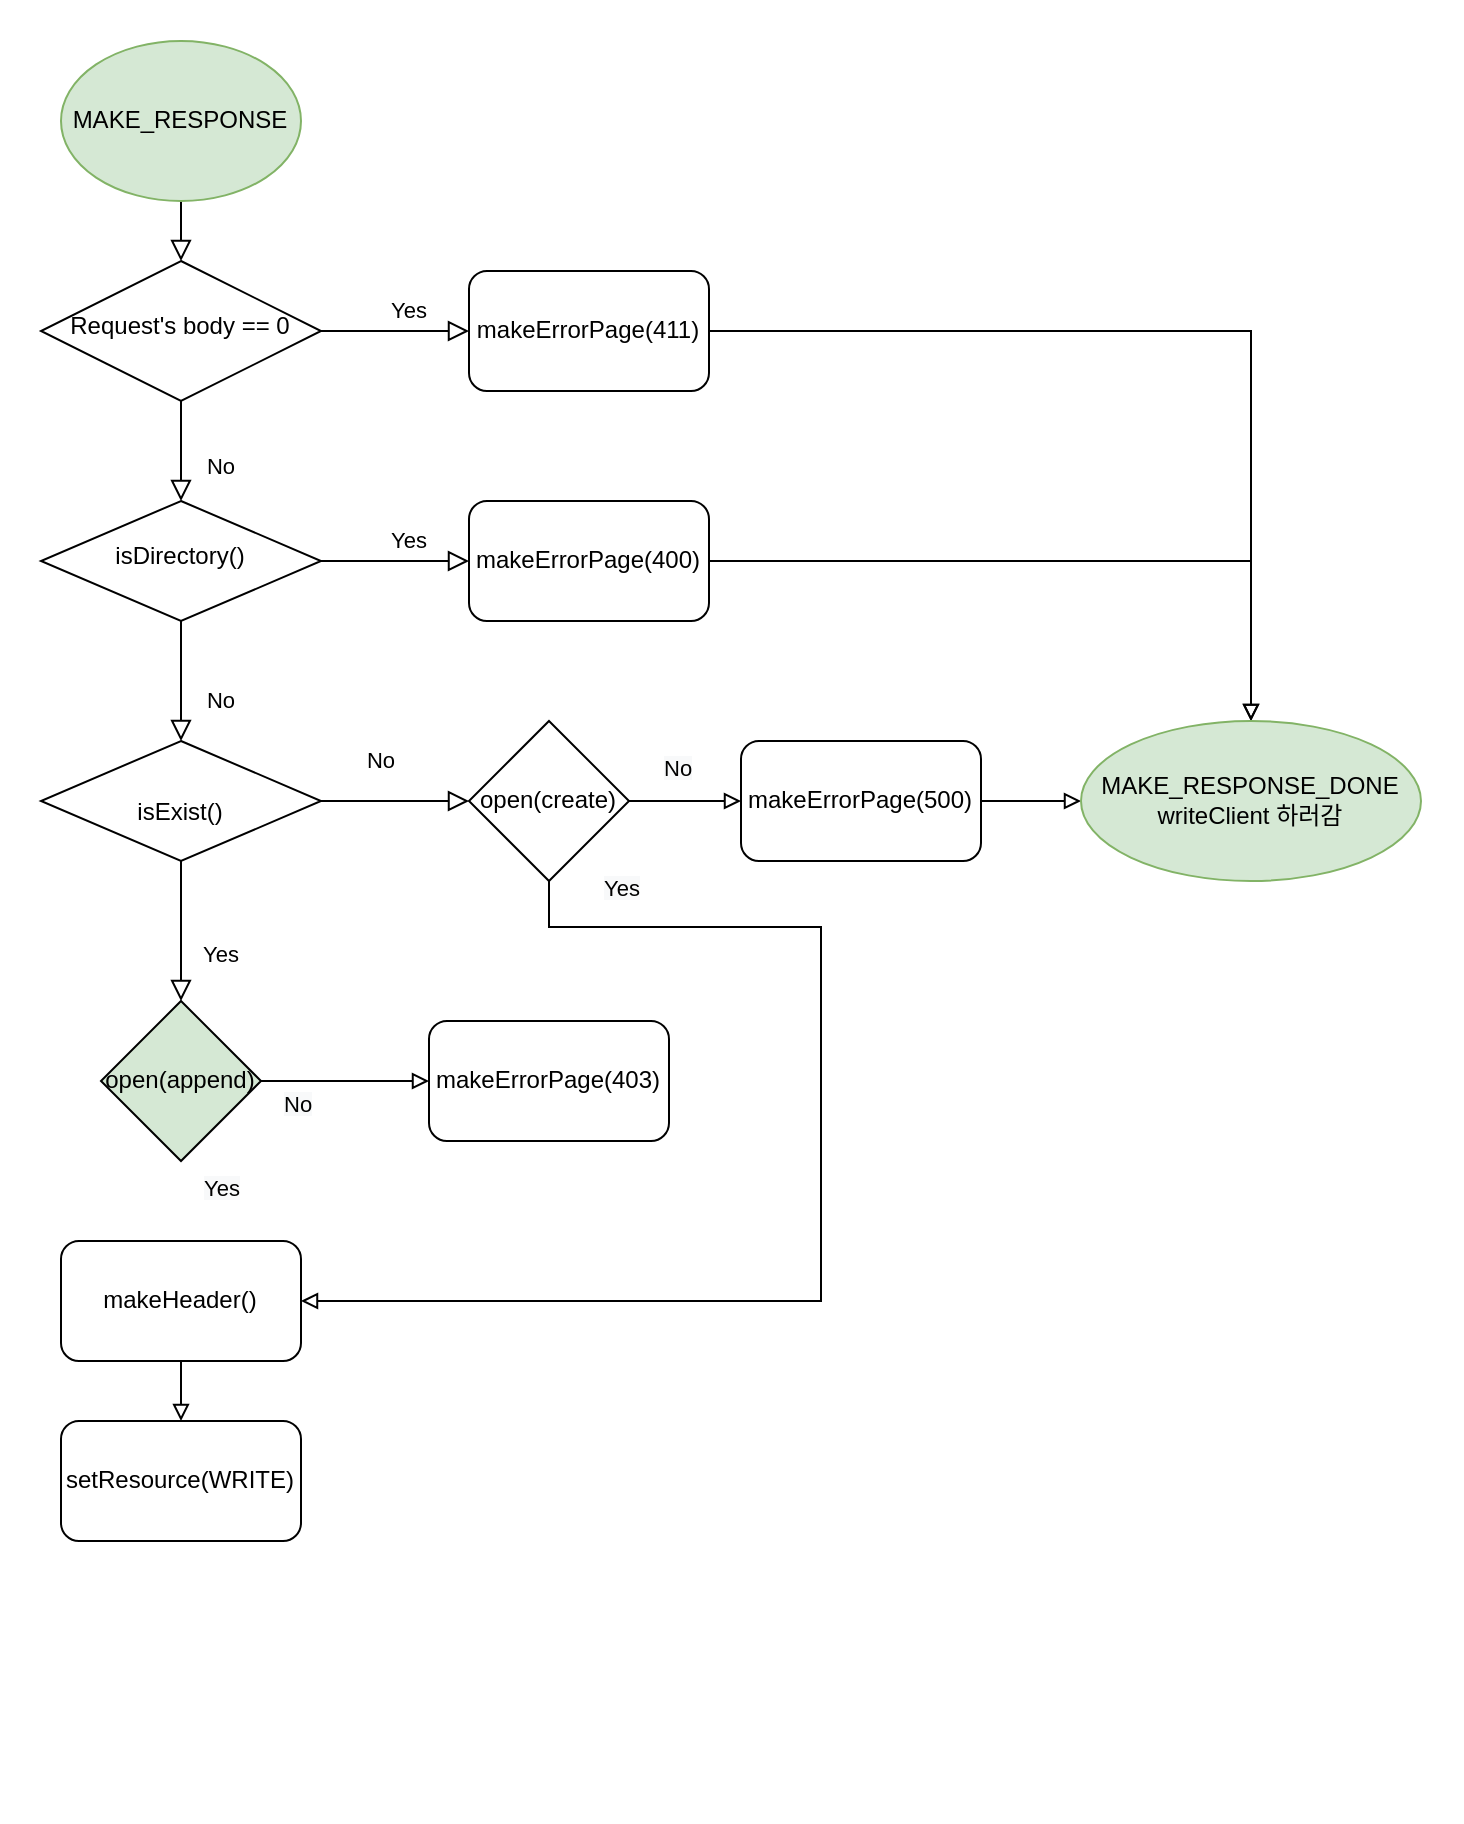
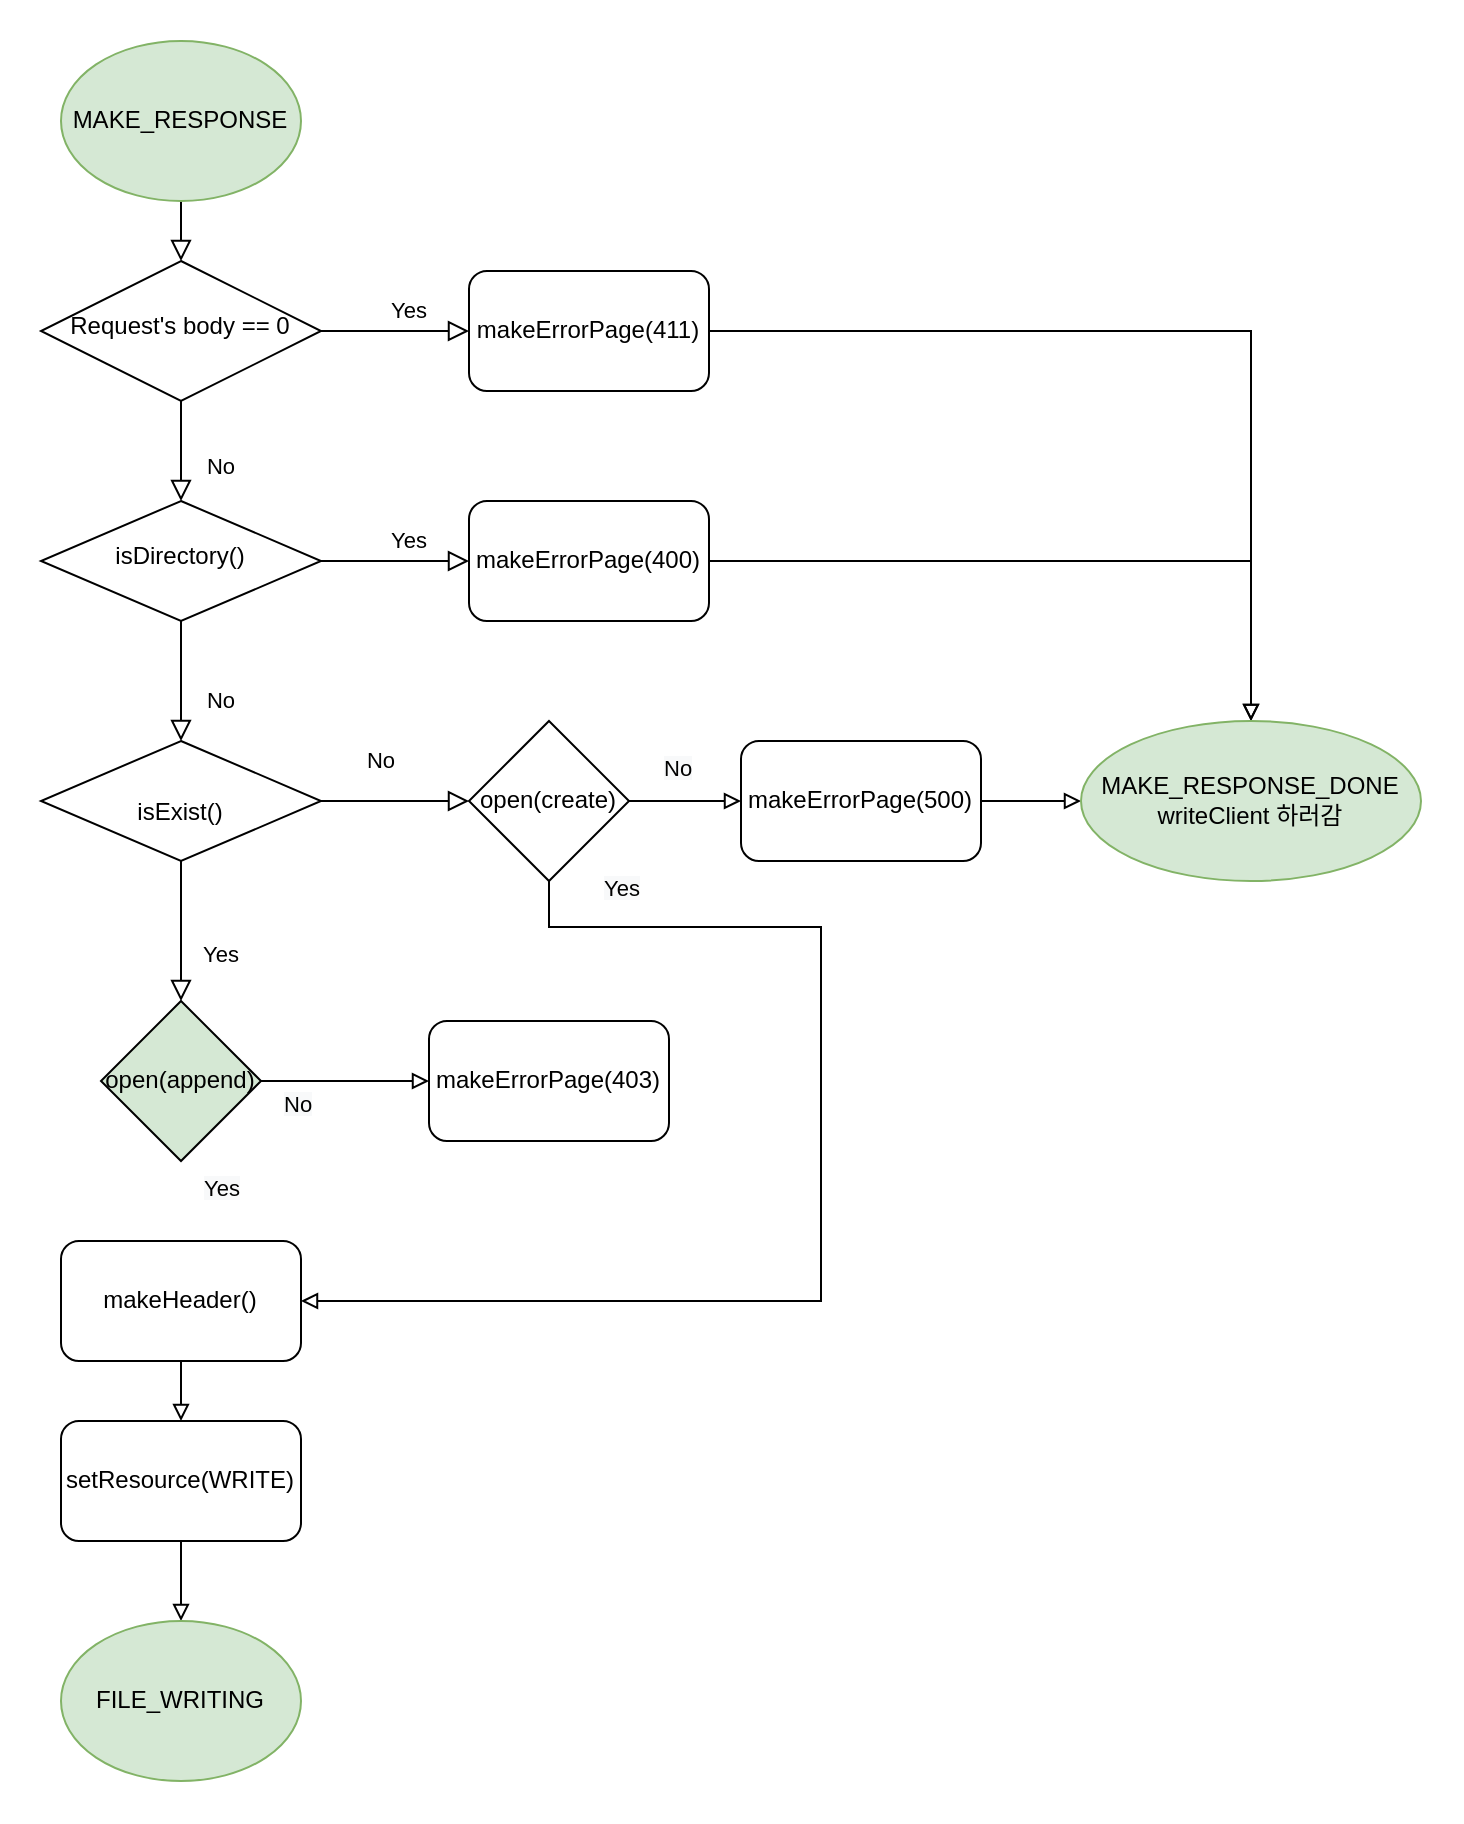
edge "setResource(WRITE)" -> "FILE_WRITING": added
node "FILE_WRITING": added
